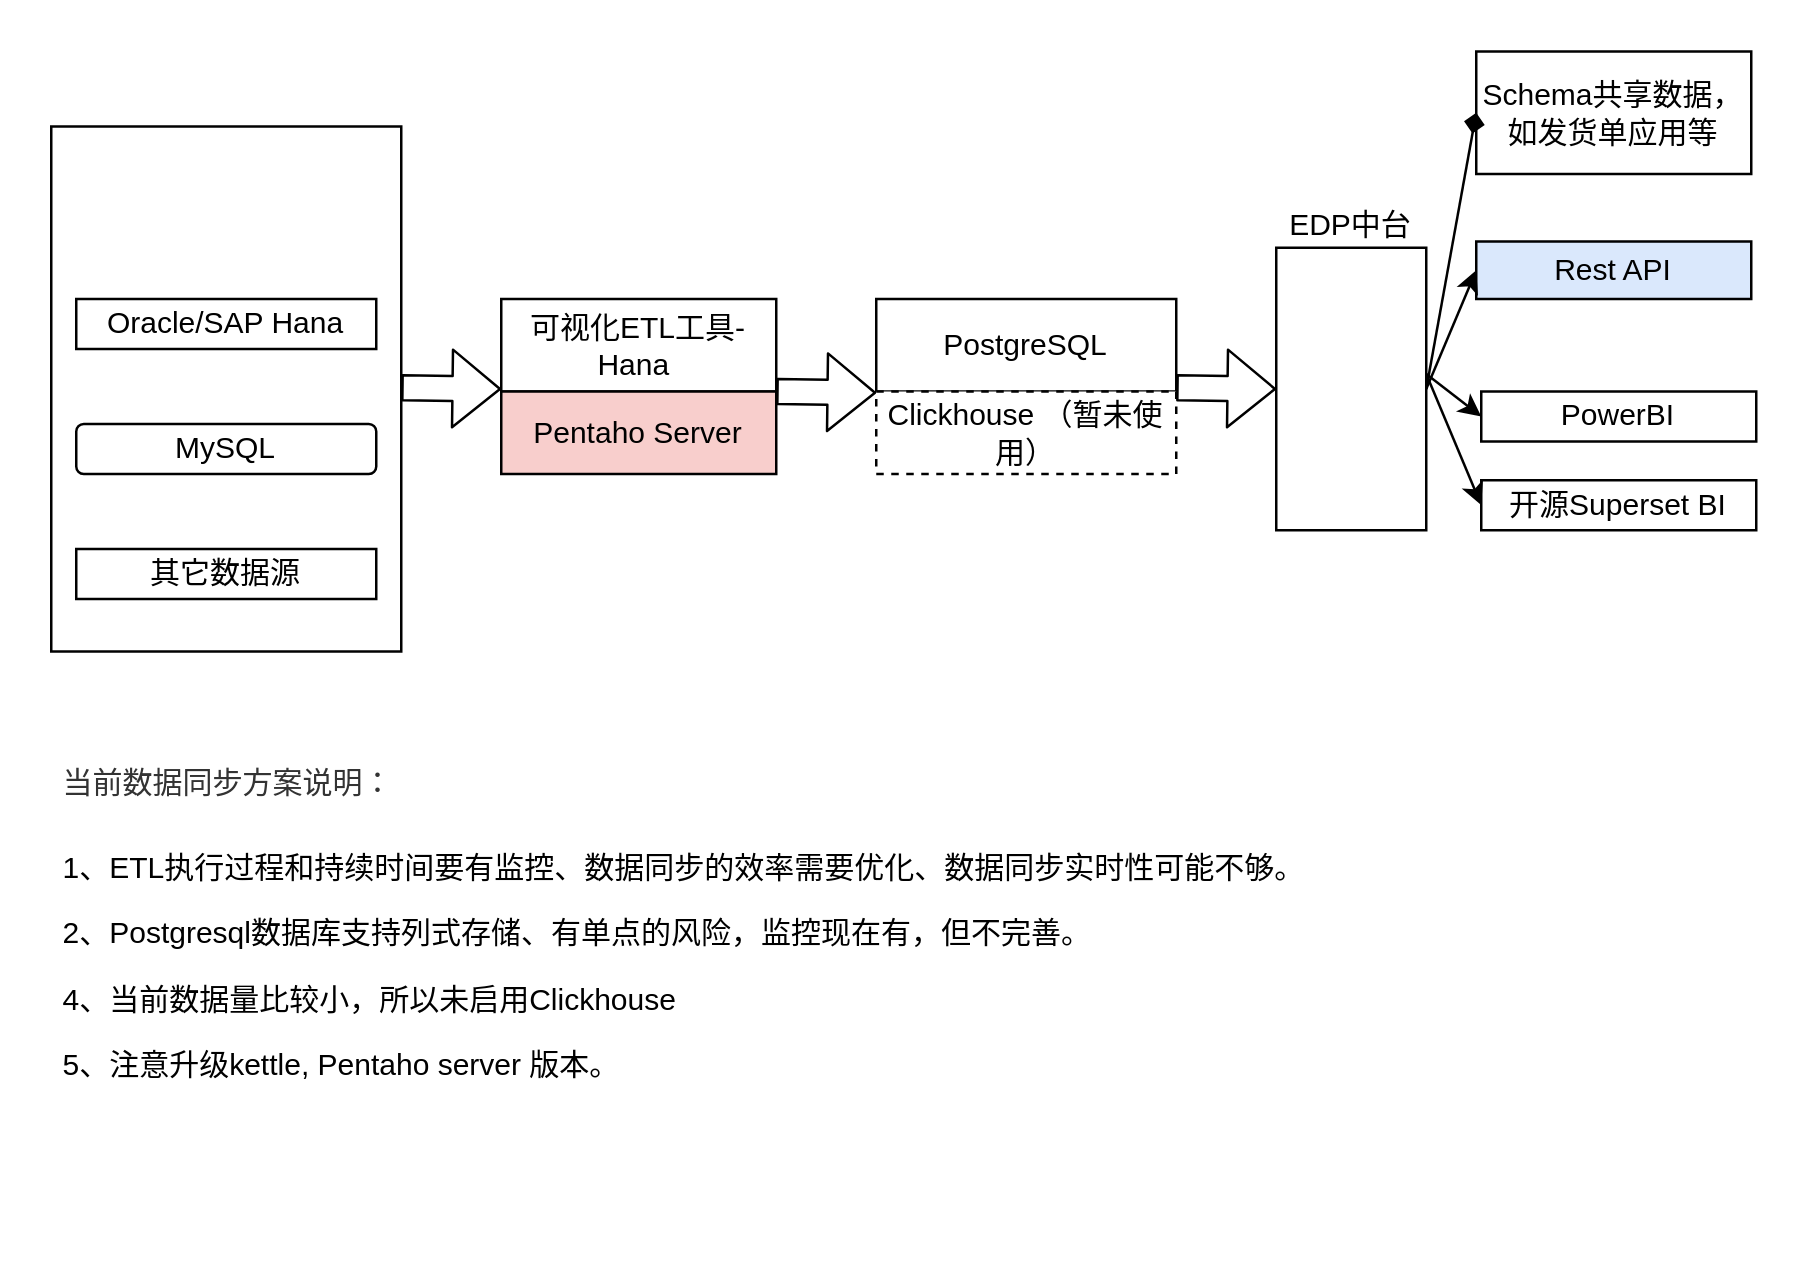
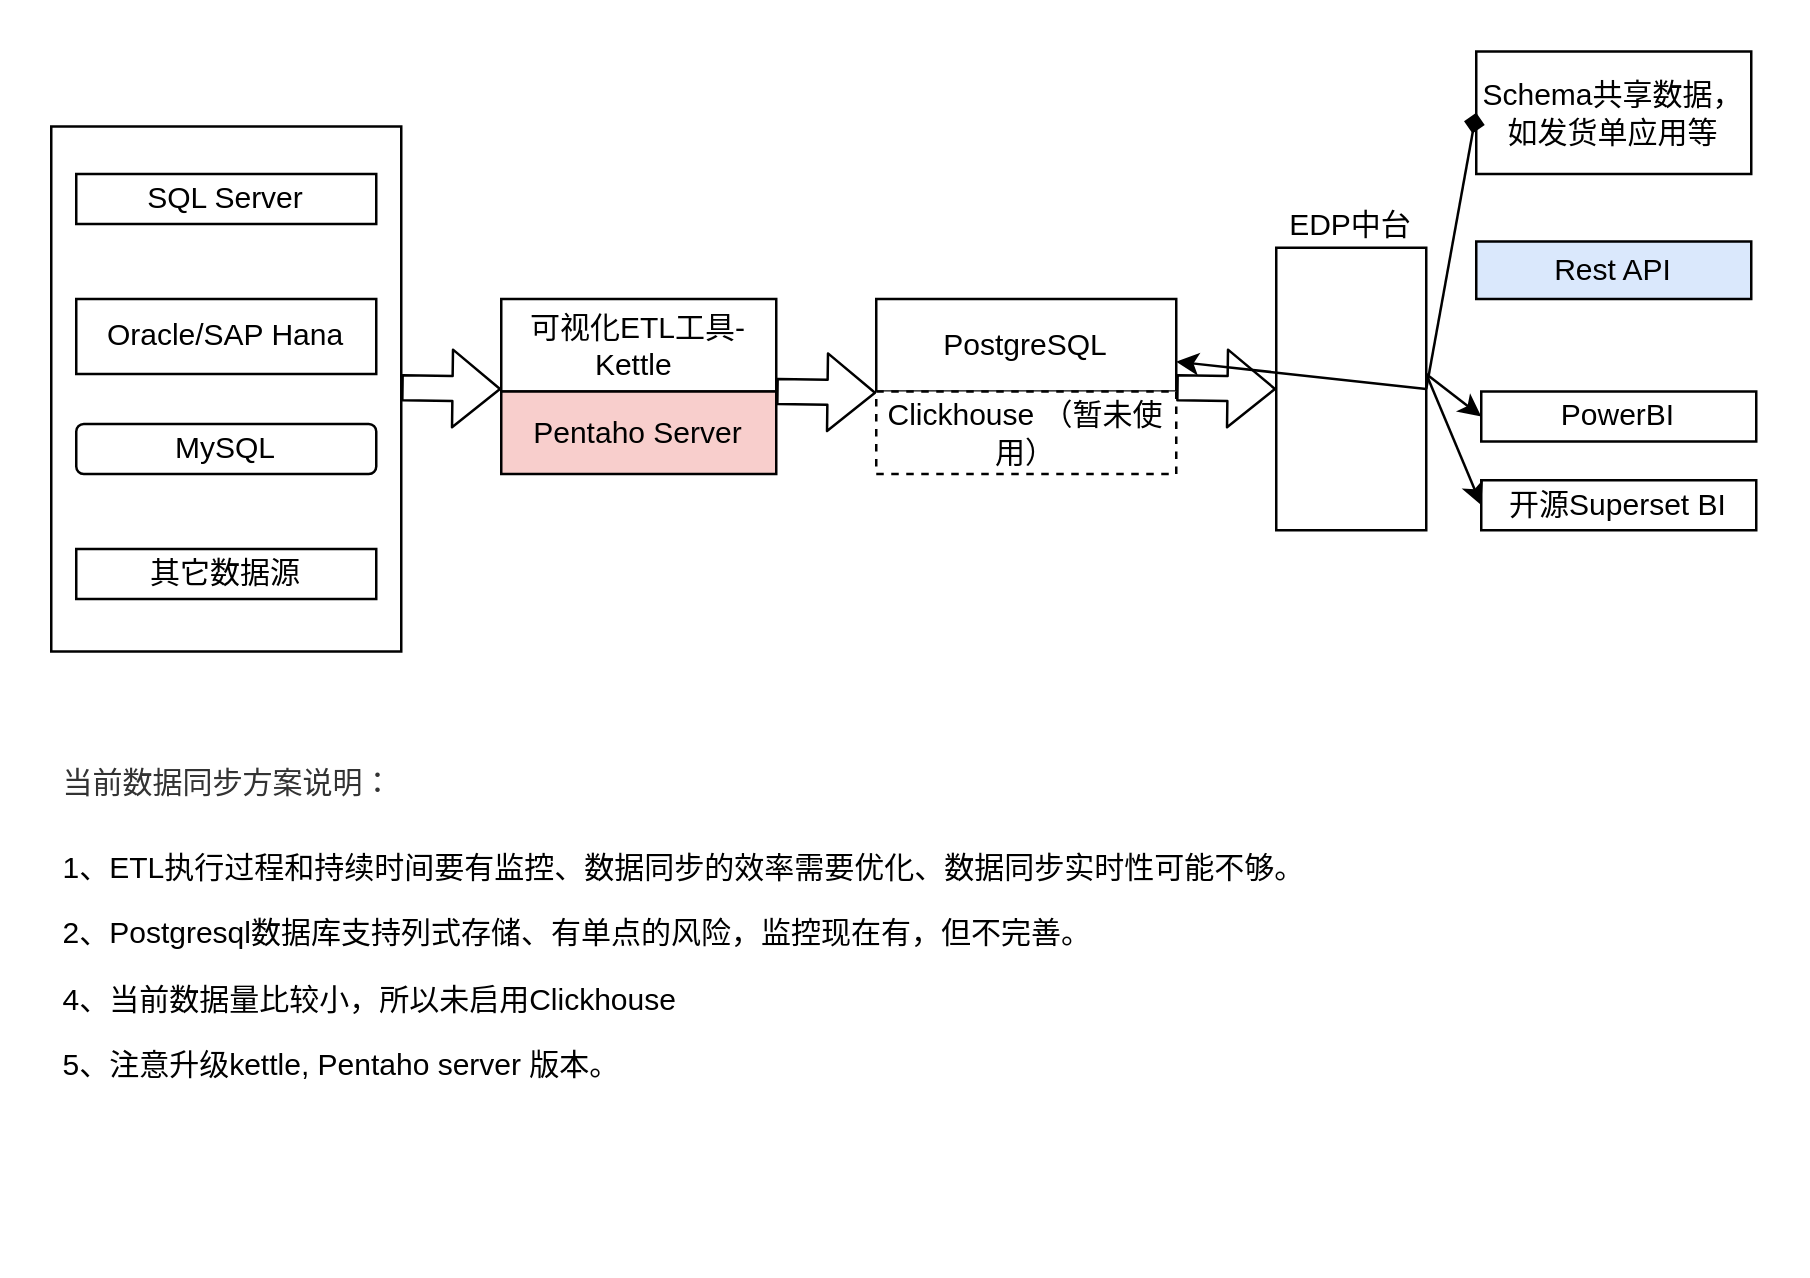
node "SQL Server": added
node "Oracle/SAP Hana": size 300x50 -> 300x75
edge "EDP中台" -> "Rest API": now "EDP中台" -> "PostgreSQL"
node "可视化ETL工具- Hana": label "可视化ETL工具- Hana" -> "可视化ETL工具- Kettle"
